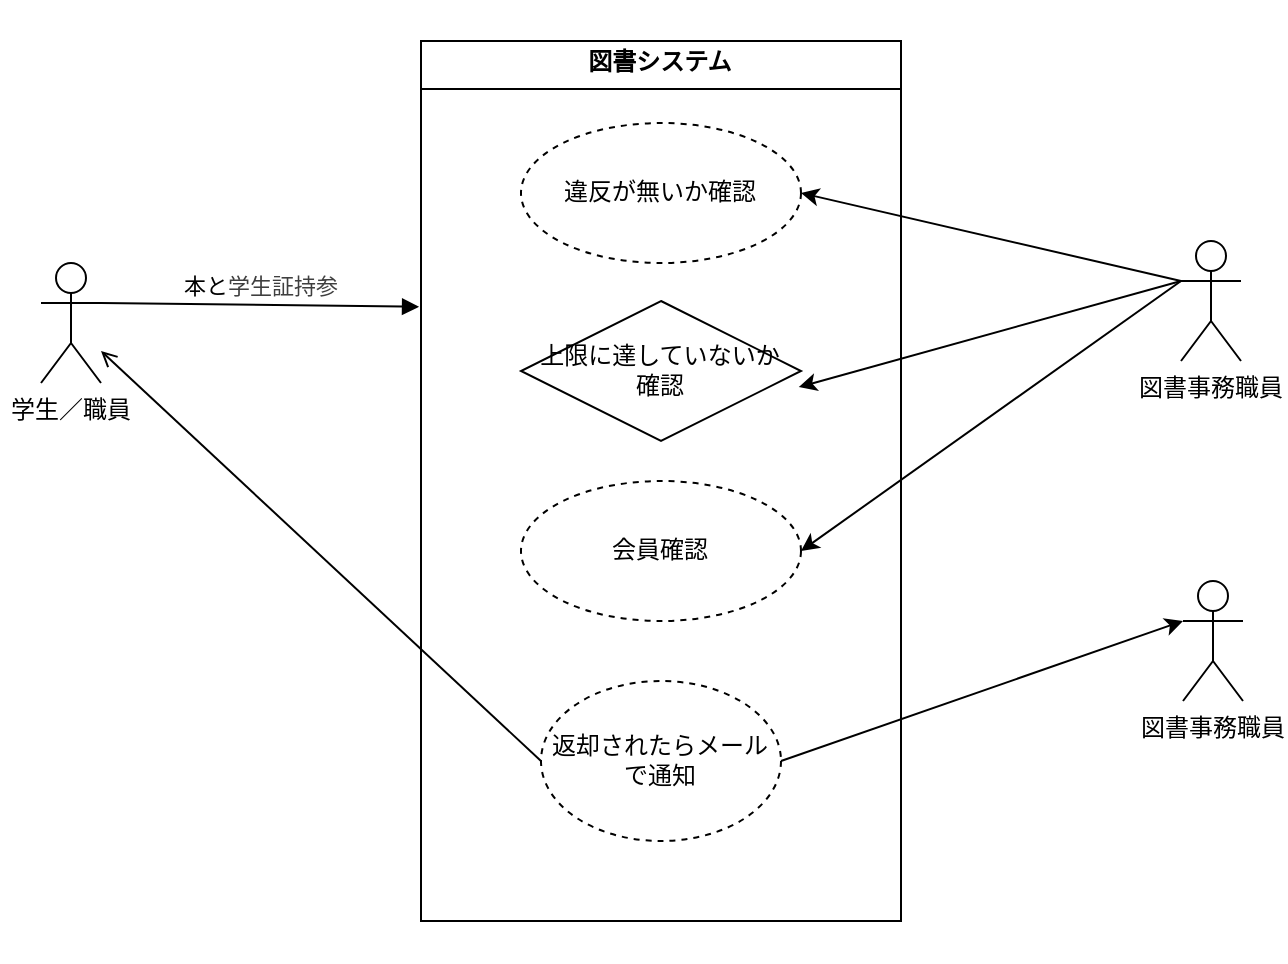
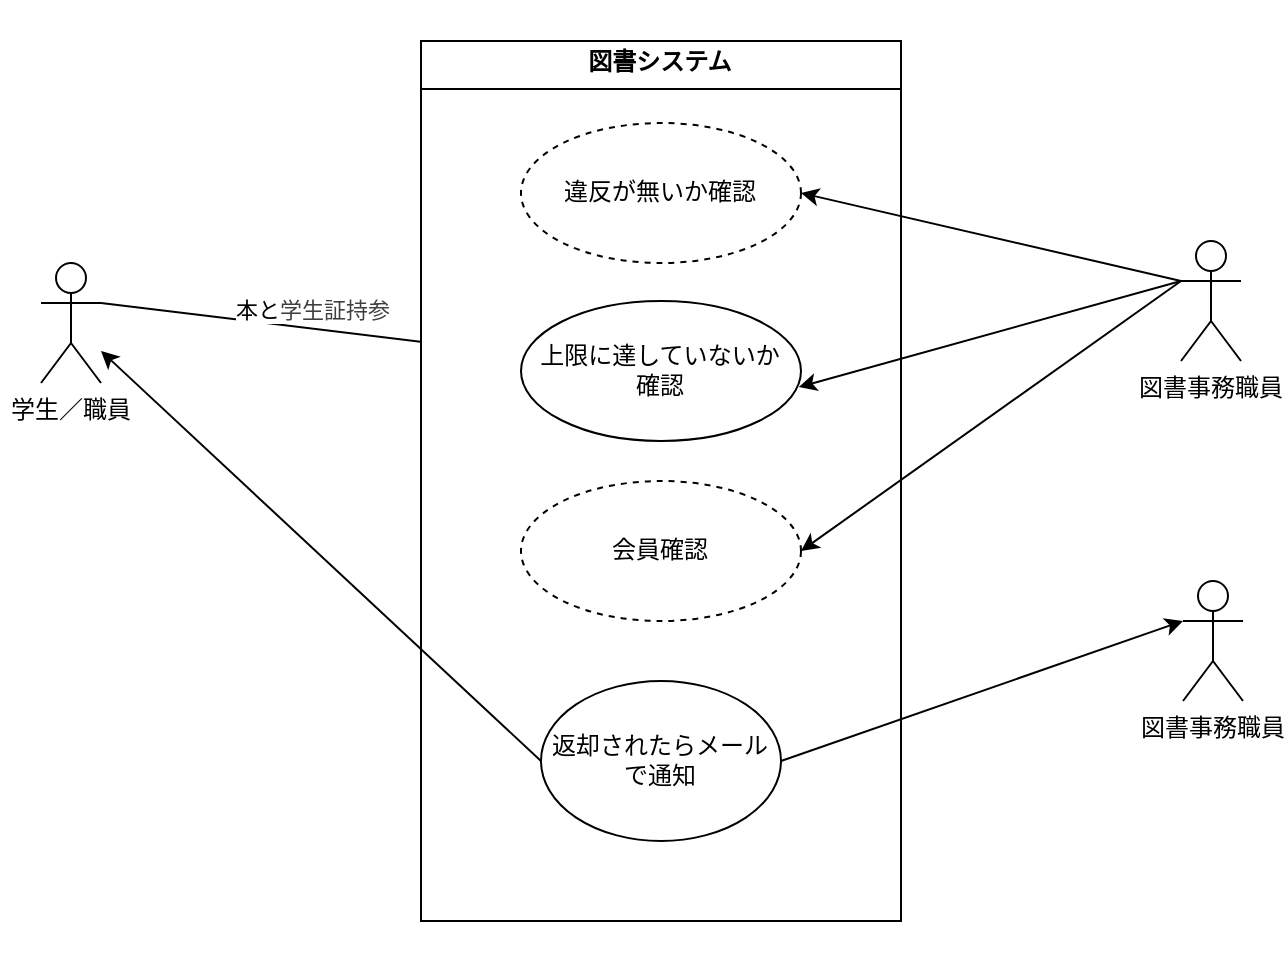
edge "学生／職員" -> "図書システム": now "学生／職員" -> "上限に達していないか 確認"
edge "返却されたらメールで通知" -> "学生／職員": arrowhead open -> classic
node "上限に達していないか 確認": shape diamond -> ellipse
node "返却されたらメールで通知": style dashed -> solid
